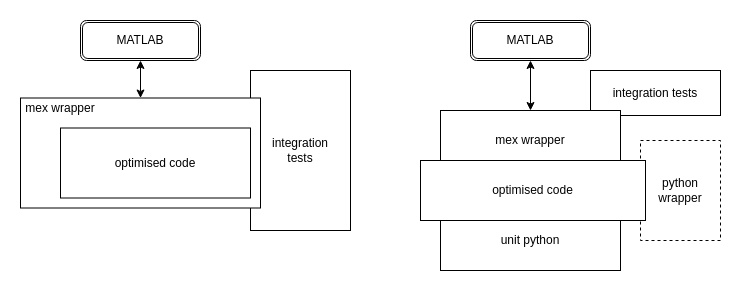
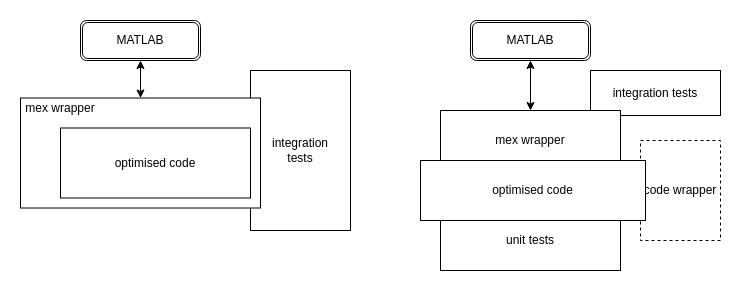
node "python wrapper": label "python wrapper" -> "code wrapper"
node "unit python": label "unit python" -> "unit tests"
